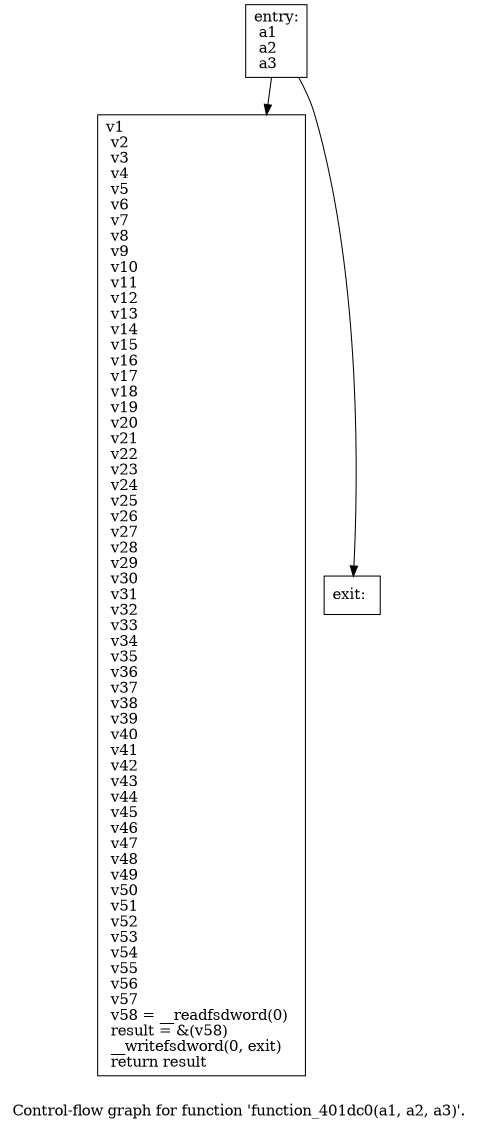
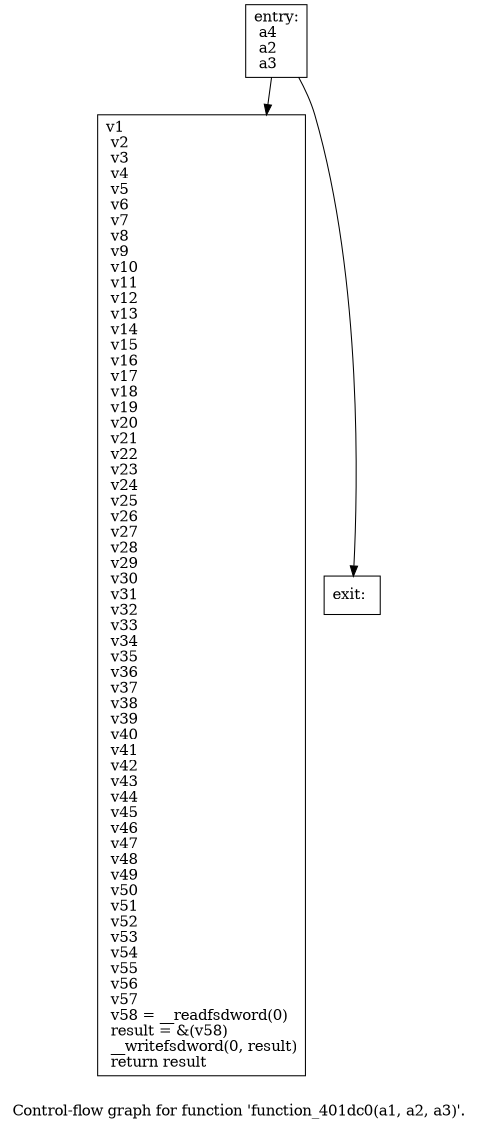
node "entry:": text "a1" -> "a4"
node "v1": text "__writefsdword(0, exit)" -> "__writefsdword(0, result)"
